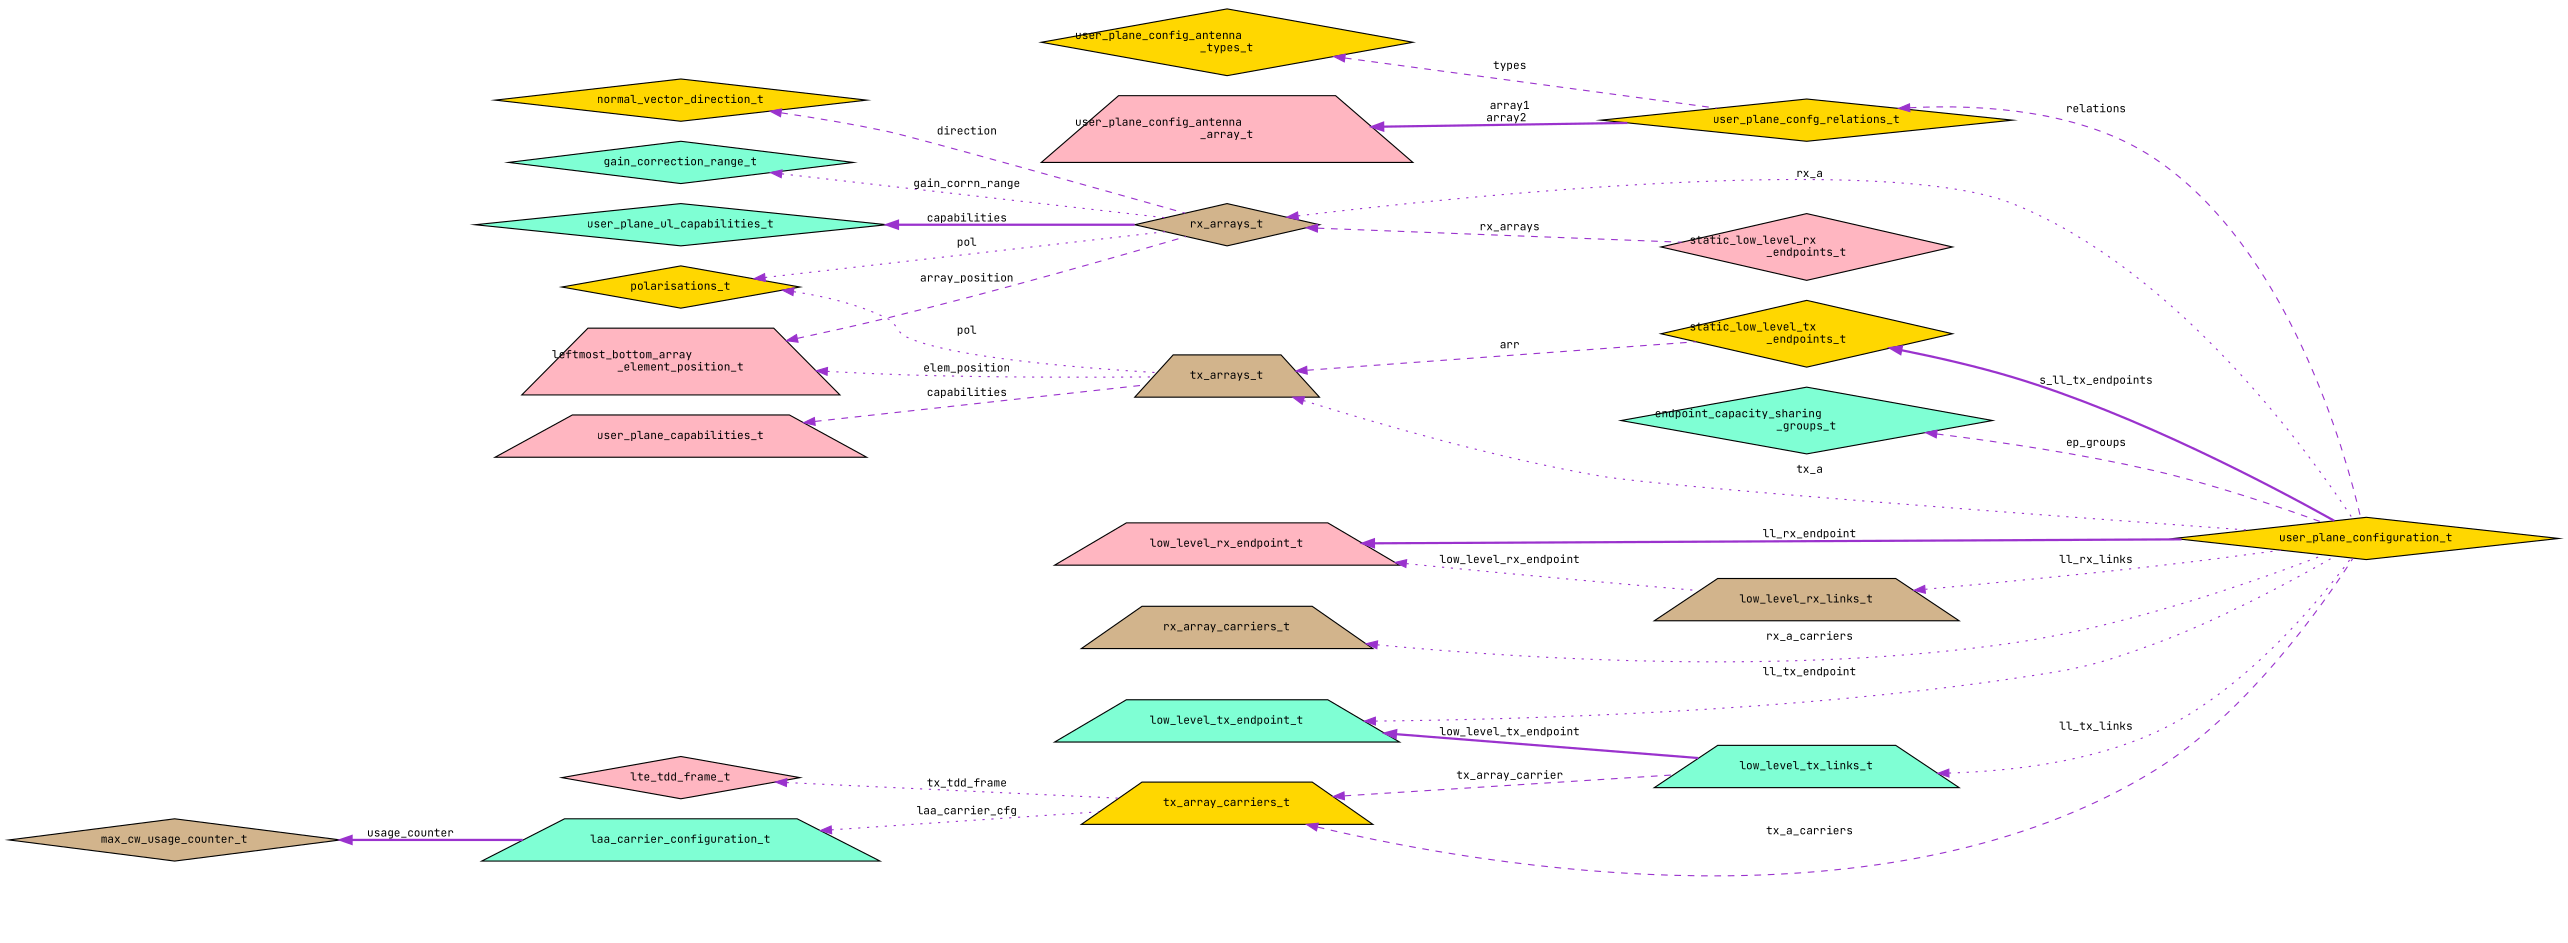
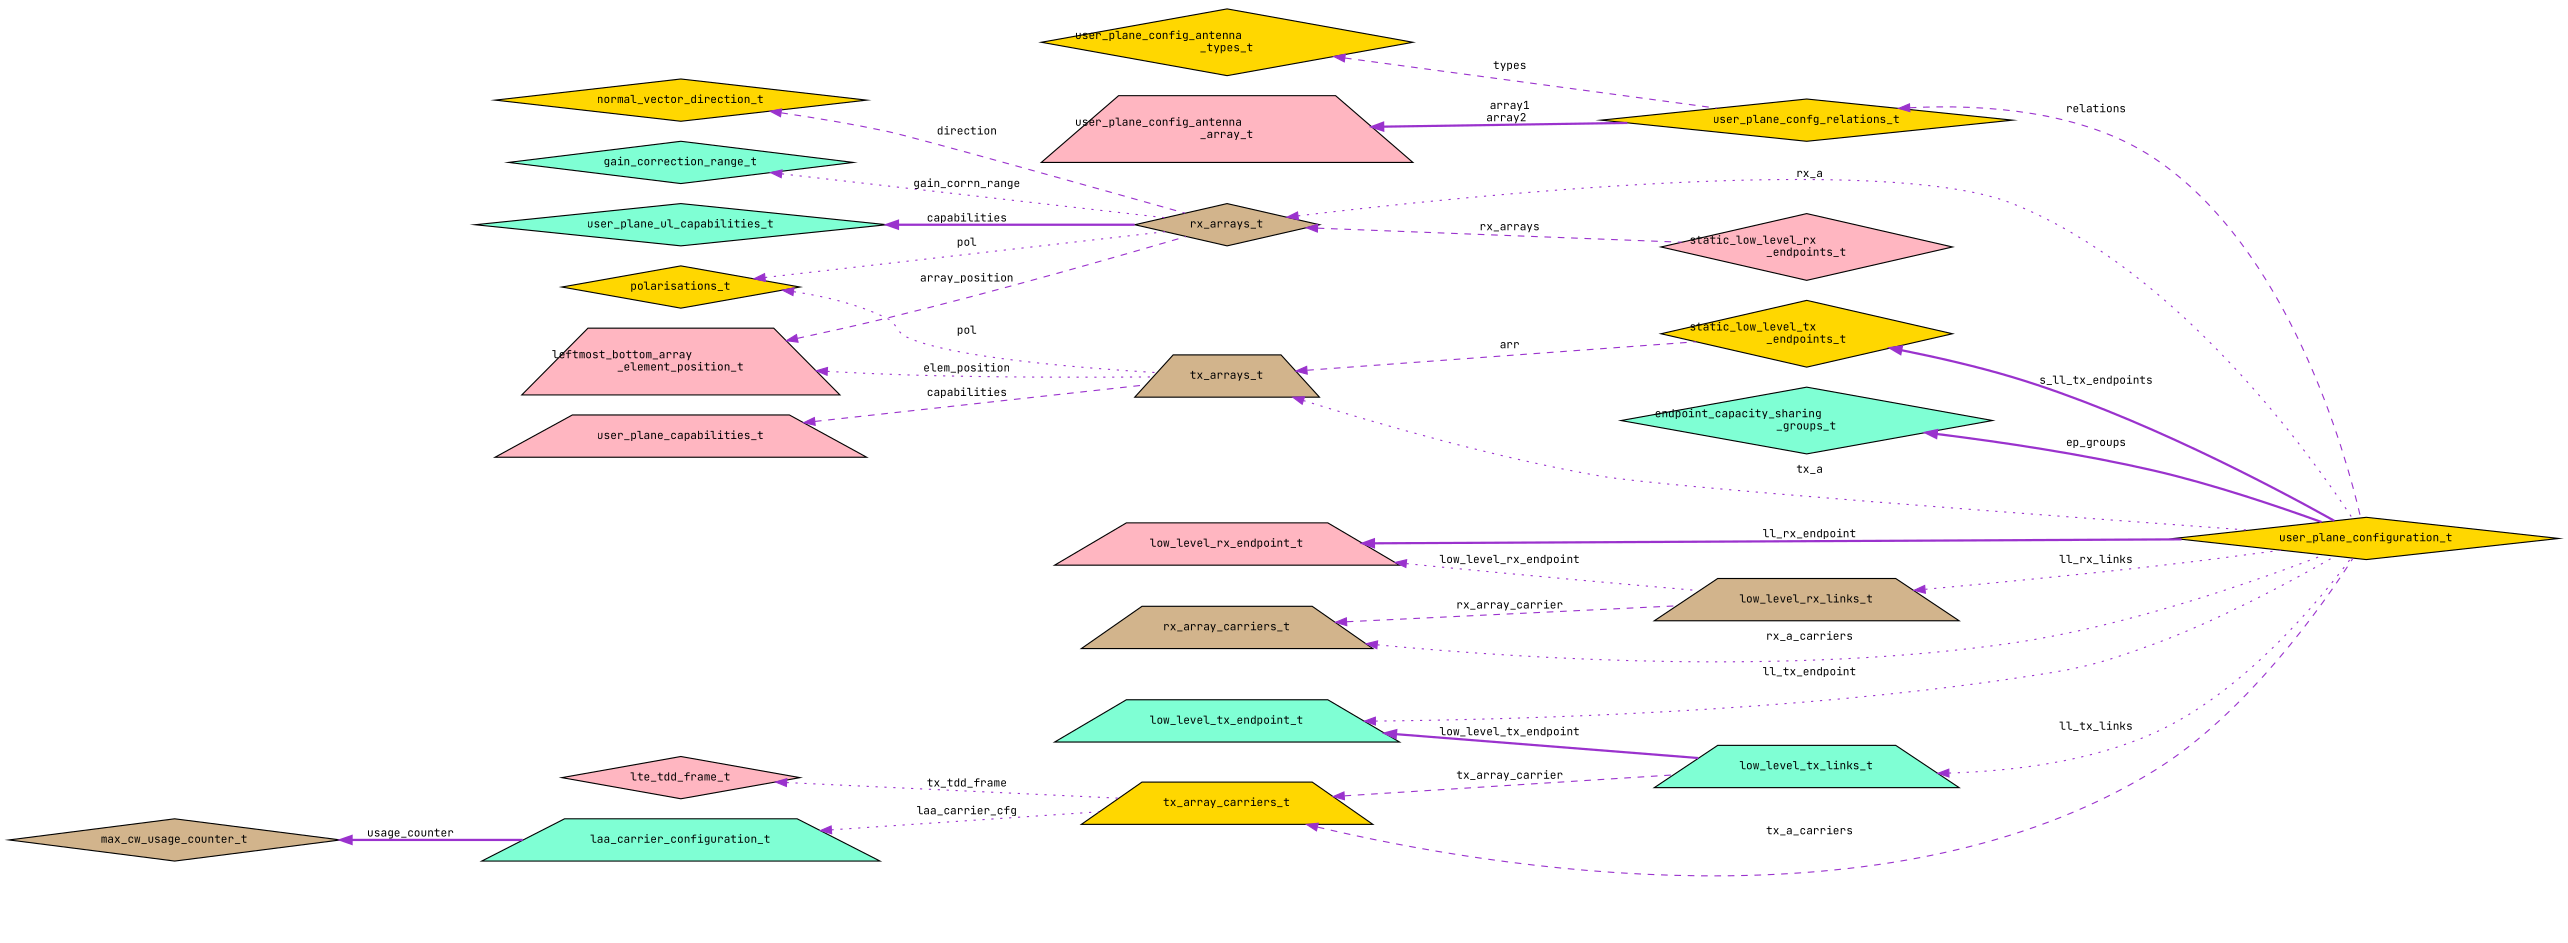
edge "user_plane_configuration_t" -> "endpoint_capacity_sharing _groups_t": style dashed -> bold
edge "low_level_rx_links_t" -> "rx_array_carriers_t": added, label "rx_array_carrier"
